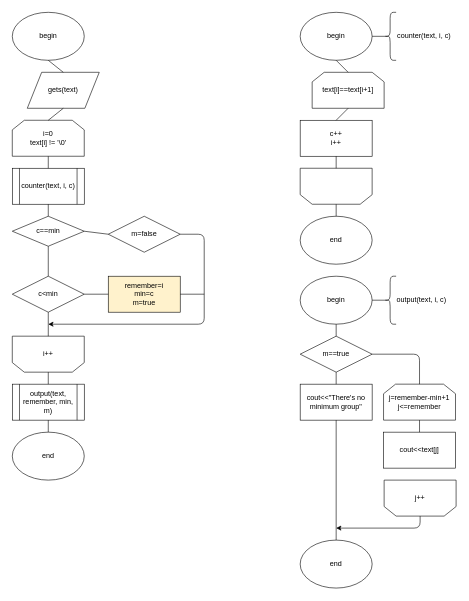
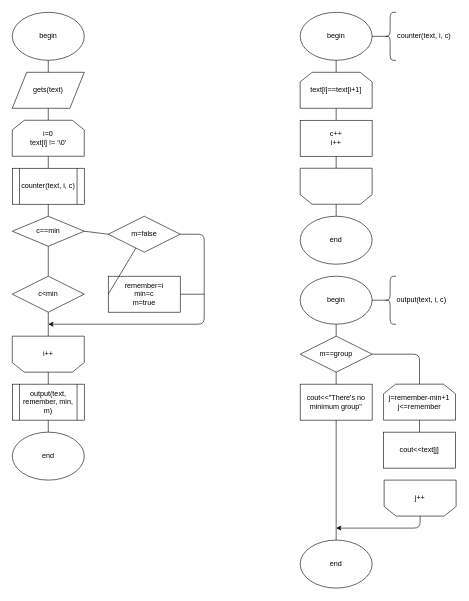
node "gets(text)": moved (63, 90) -> (48, 90)
node "text[i]==text[i+1]": moved (348, 90) -> (336, 90)
edge "c<min" -- "remember=i min=c m=true": now "m=false" -- "remember=i min=c m=true"
node "remember=i min=c m=true": fillcolor #fff2cc -> #ffffff
node "m==true": label "m==true" -> "m==group"
